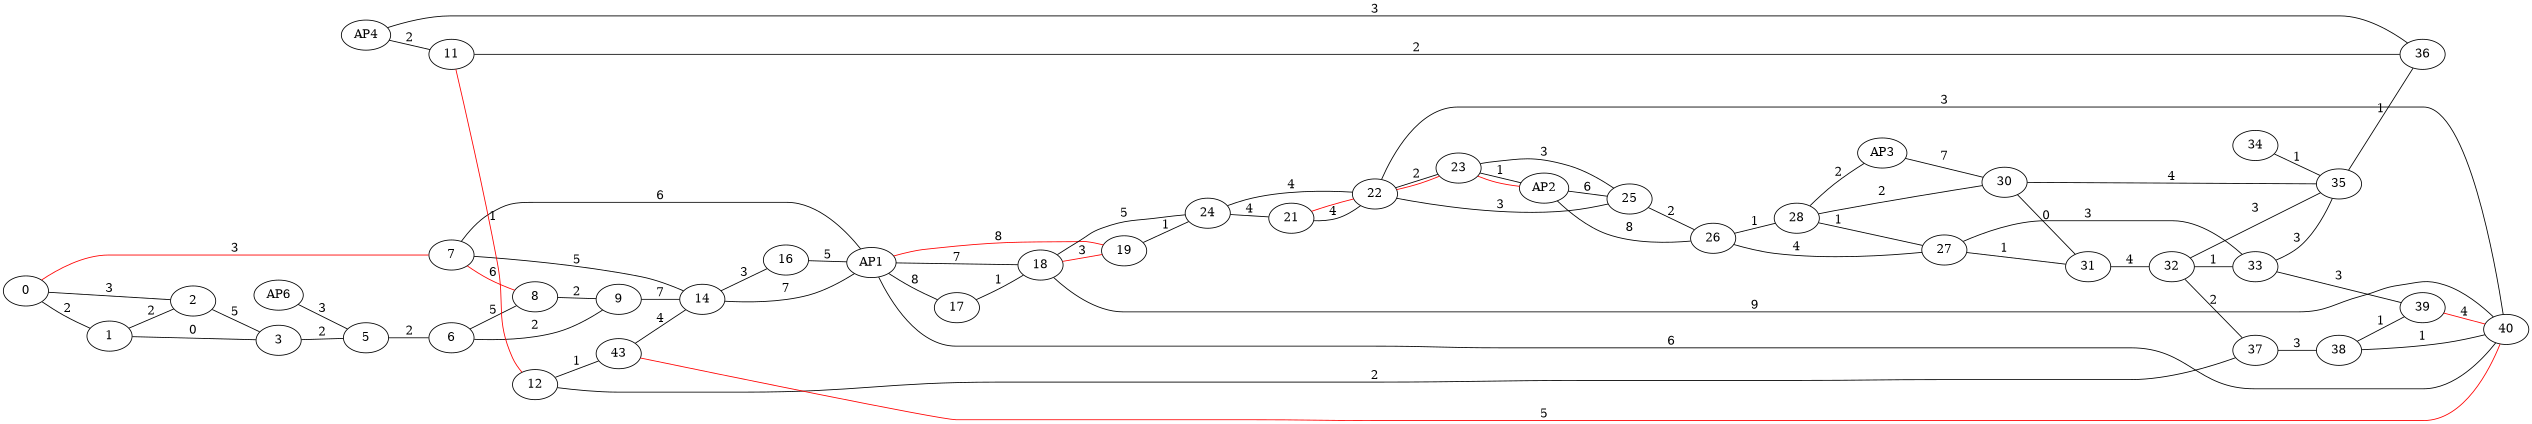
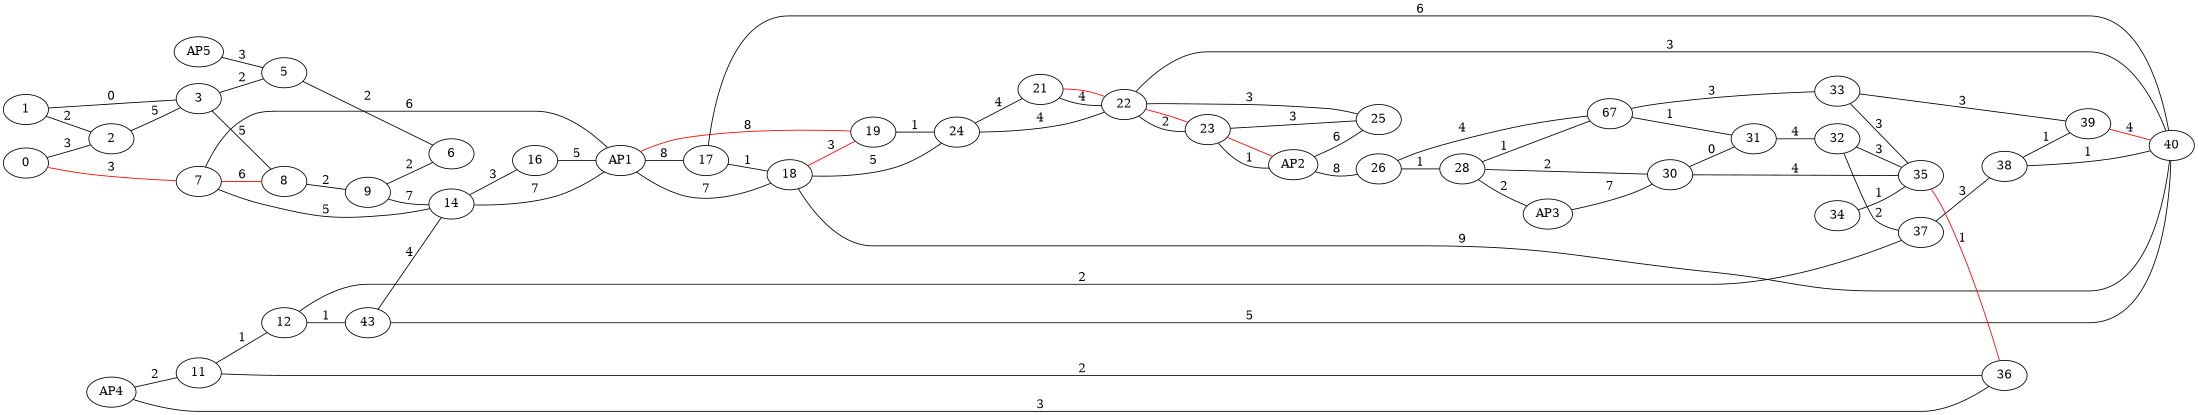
edge "36" -- "35": color black -> red
edge "25" -- "26": removed, label "2"
edge "11" -- "12": color red -> black
node "27": label "27" -> "67"
edge "32" -- "33": removed, label "1"
node "AP6": label "AP6" -> "AP5"
edge "0" -- "1": removed, label "2"
edge "8" -- "6": now "8" -- "3"
edge "AP1" -- "40": now "17" -- "40"
edge "40" -- "43": color red -> black
